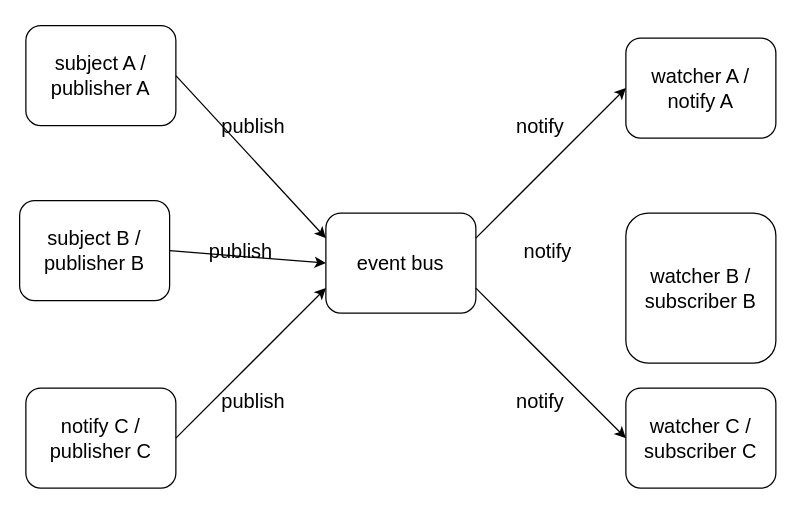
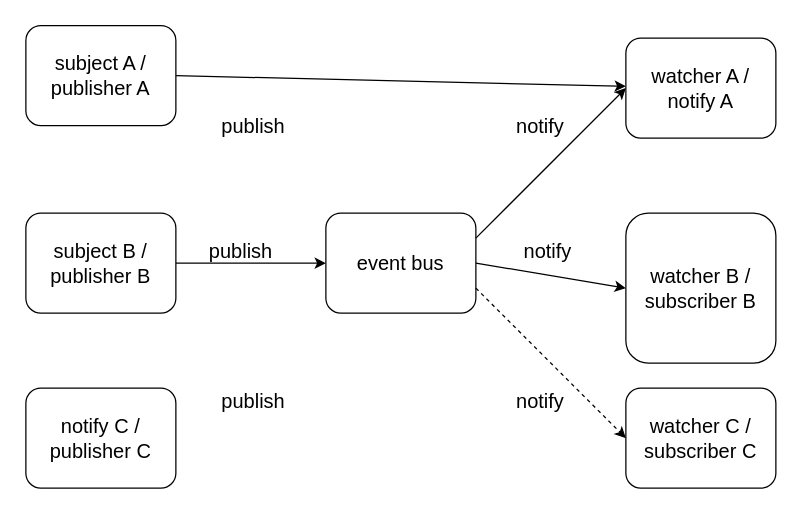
edge "subject A / publisher A" -> "event bus": now "subject A / publisher A" -> "watcher A / notify A"
node "subject B / publisher B": moved (94, 251) -> (101, 263)
edge "event bus" -> "watcher B / subscriber B": added
edge "event bus" -> "watcher C / subscriber C": style solid -> dashed
edge "notify C / publisher C" -> "event bus": removed
